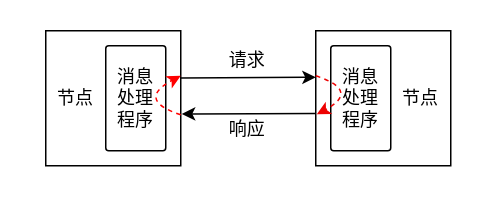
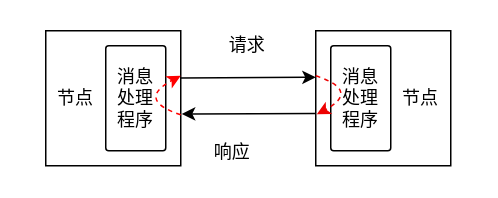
node "请求": moved (247, 61) -> (247, 46)
node "响应": moved (247, 130) -> (232, 152)
